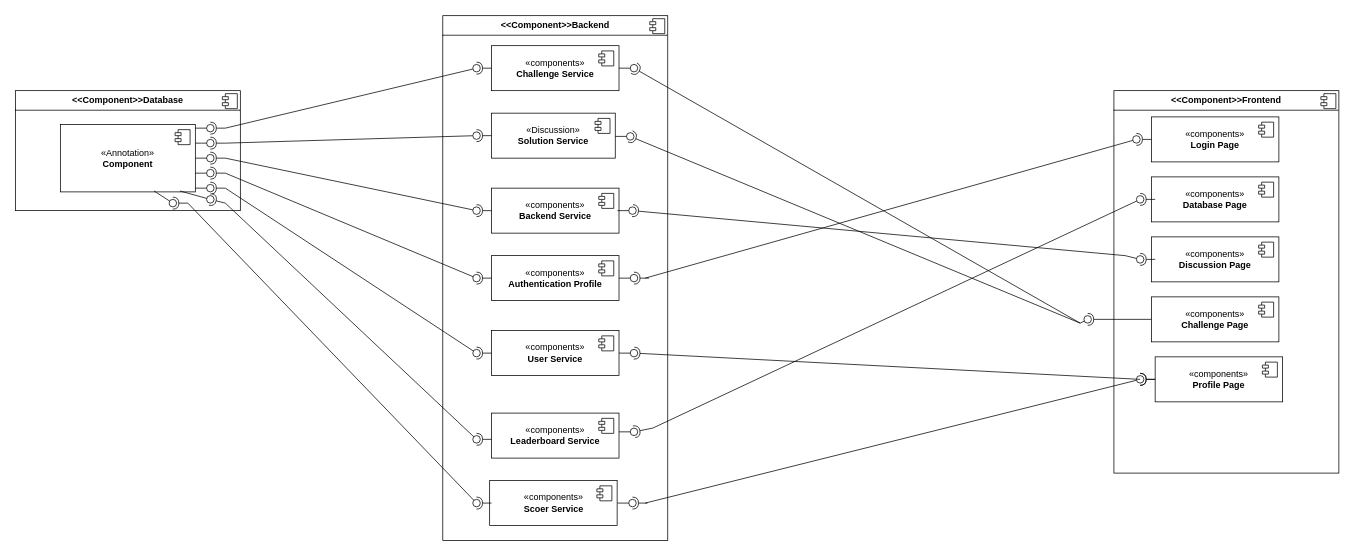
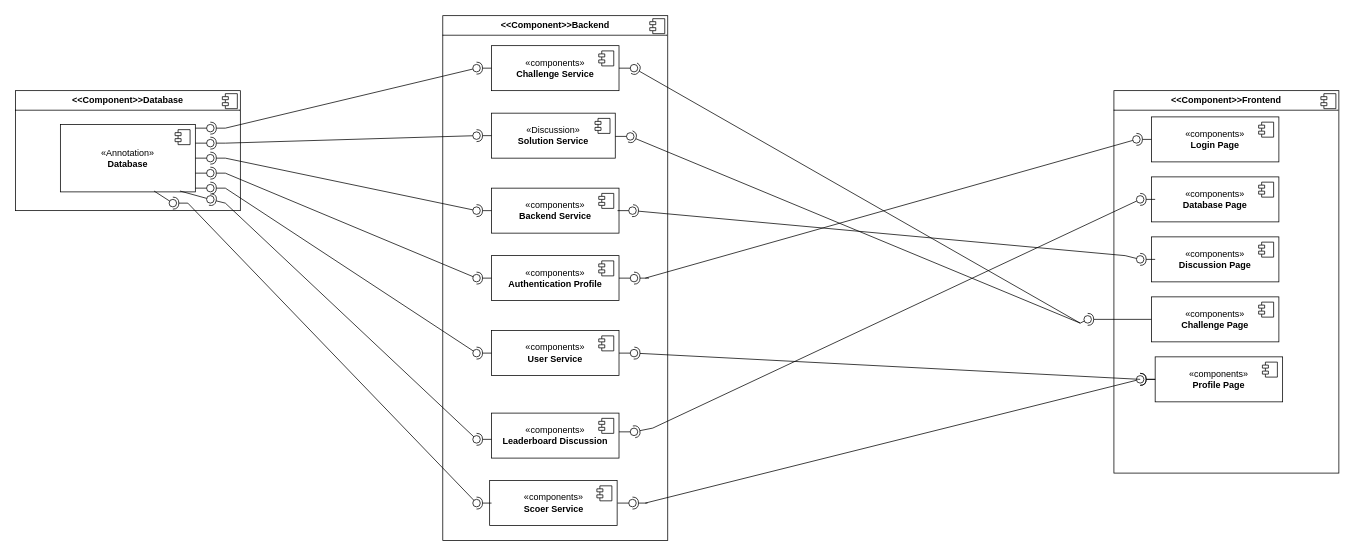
node "«Annotation» Component": label "«Annotation» Component" -> "«Annotation» Database"
node "«components» Leaderboard Service": label "«components» Leaderboard Service" -> "«components» Leaderboard Discussion"
